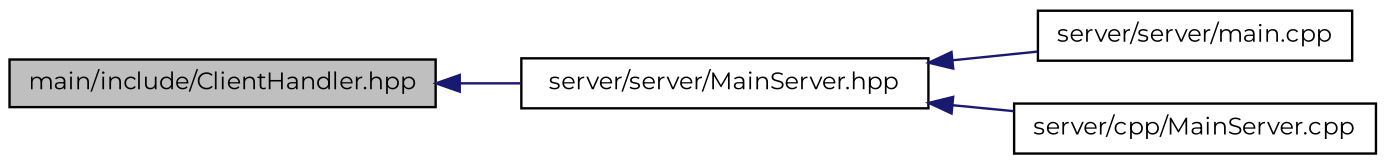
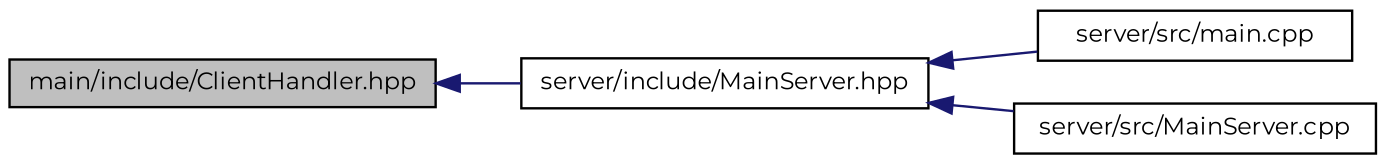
node "server/server/main.cpp": label "server/server/main.cpp" -> "server/src/main.cpp"
node "server/server/MainServer.hpp": label "server/server/MainServer.hpp" -> "server/include/MainServer.hpp"
node "server/cpp/MainServer.cpp": label "server/cpp/MainServer.cpp" -> "server/src/MainServer.cpp"
